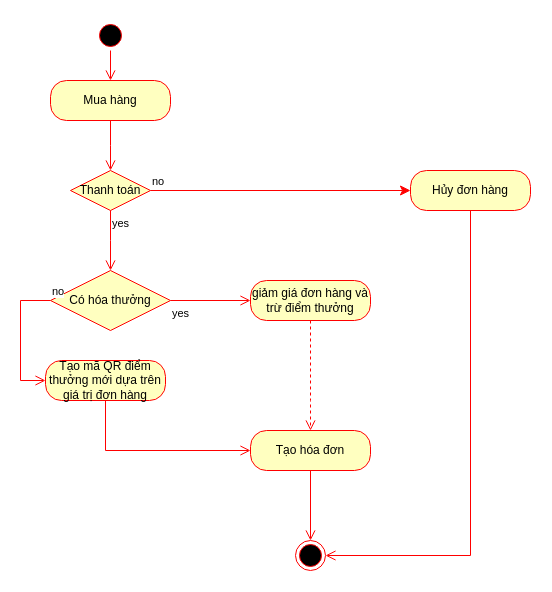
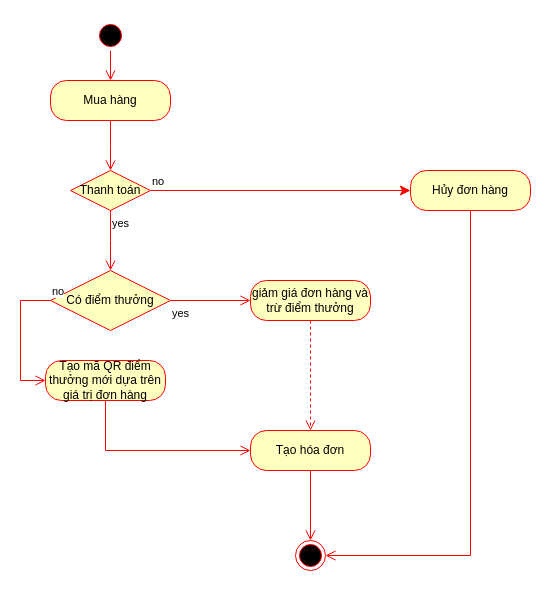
node "Có hóa thưởng": label "Có hóa thưởng" -> "Có điểm thưởng"
